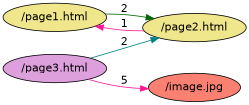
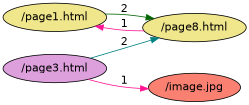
node "/page2.html": label "/page2.html" -> "/page8.html"
edge "/page3.html" -> "/image.jpg": label "5" -> "1"
